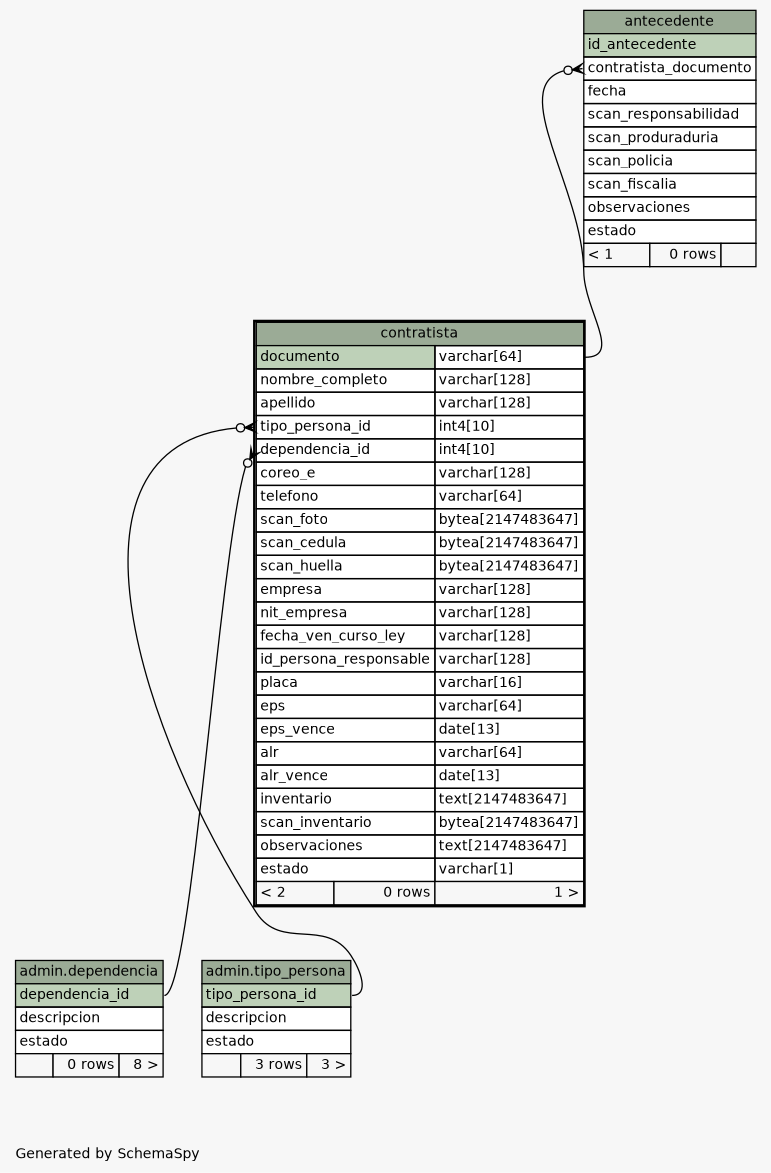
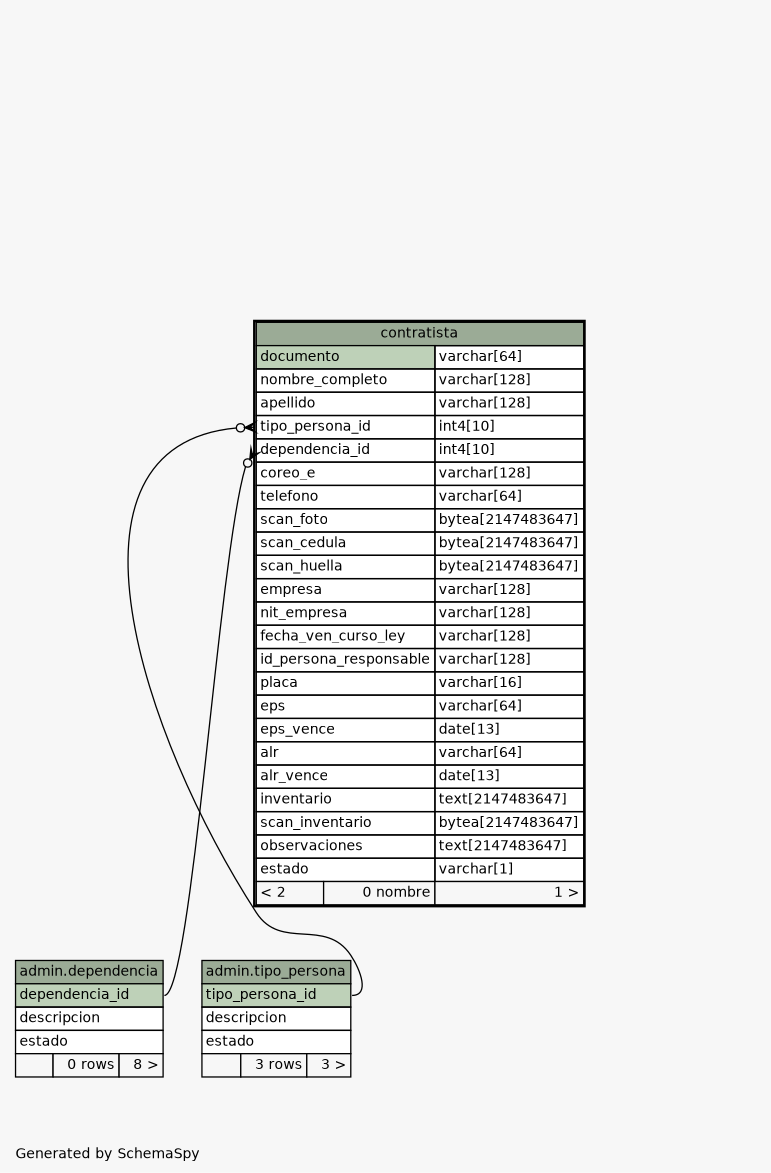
node "antecedente": removed
node "contratista": text "0 rows" -> "0 nombre"
